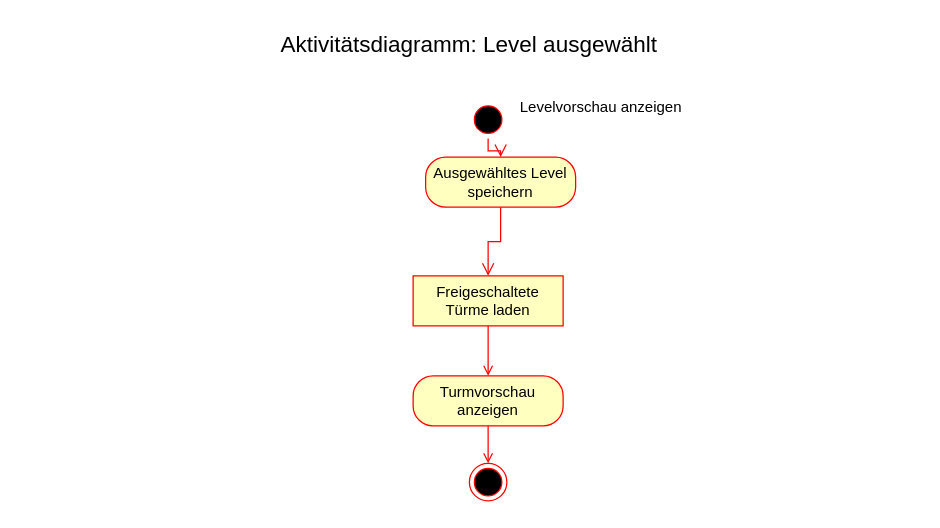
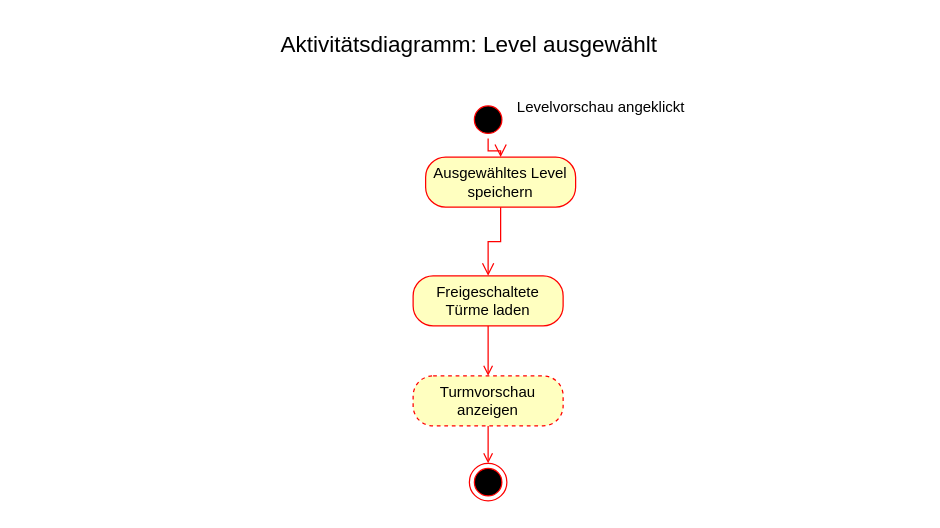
node "Levelvorschau anzeigen": label "Levelvorschau anzeigen" -> "Levelvorschau angeklickt"
node "Freigeschaltete Türme laden": shape rectangle -> rounded rectangle
node "Turmvorschau anzeigen": style solid -> dashed
